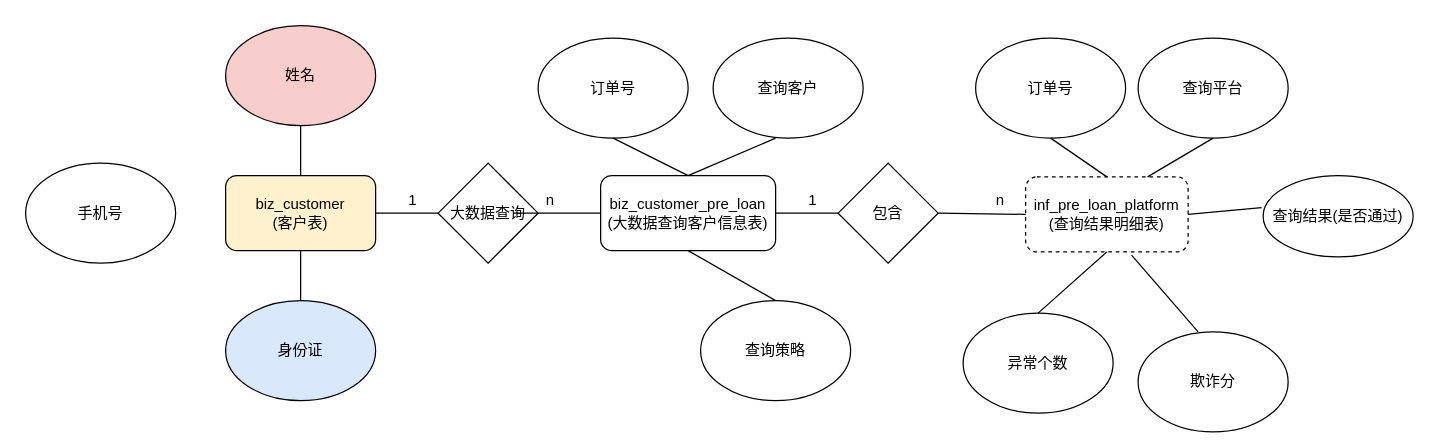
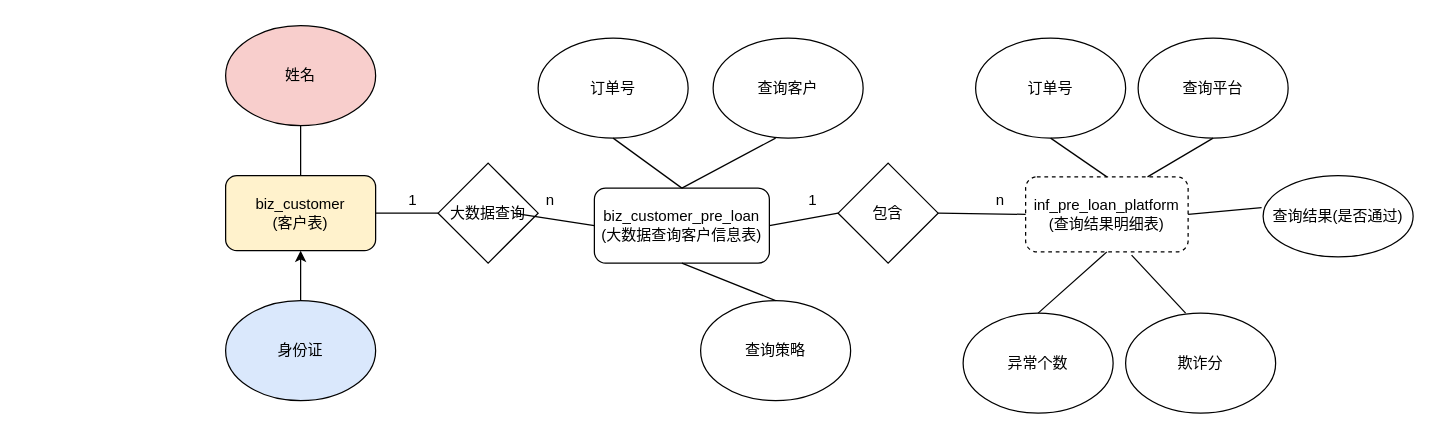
node "手机号": removed
node "biz_customer_pre_loan (大数据查询客户信息表)": moved (688, 213) -> (682, 226)
edge "biz_customer (客户表)" -- "身份证": arrowhead none -> classic
node "欺诈分": moved (1213, 382) -> (1201, 363)
